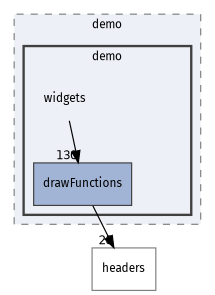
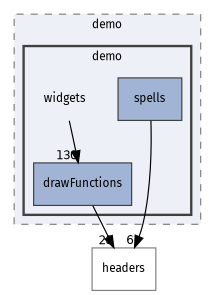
node "spells": added
